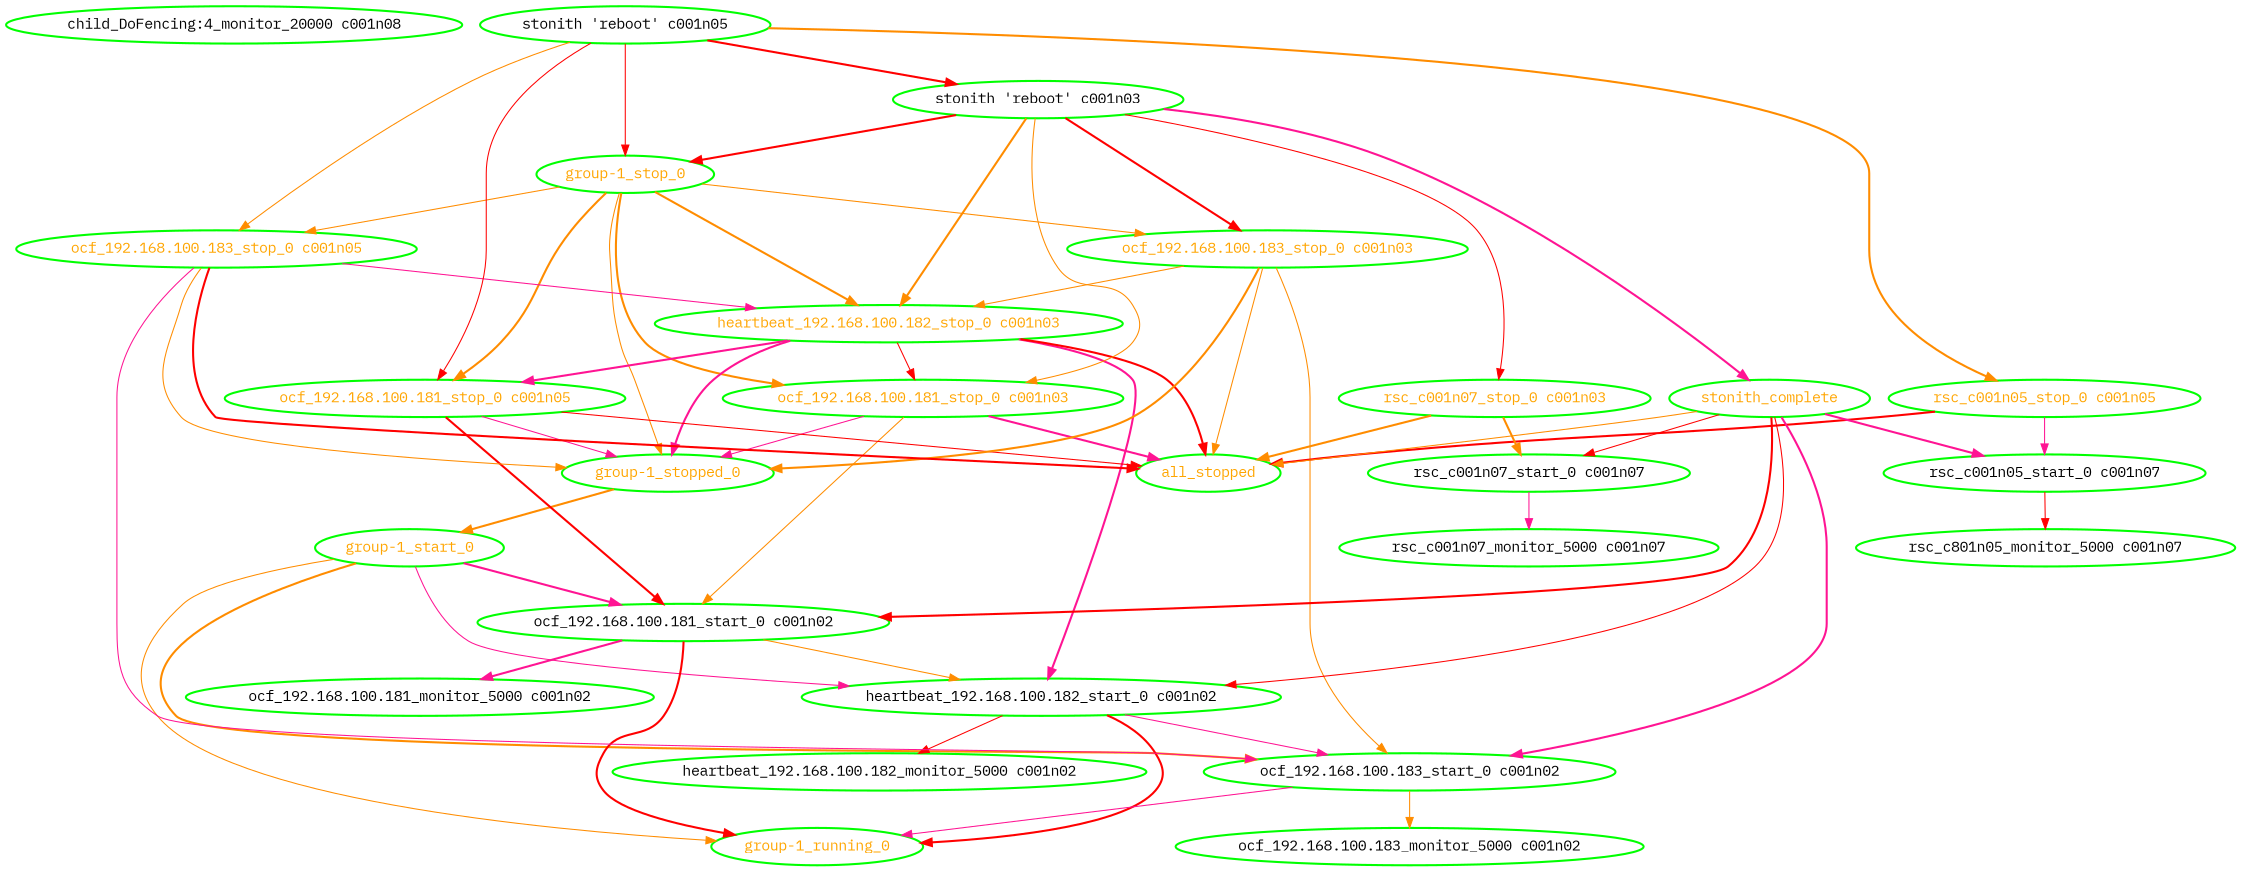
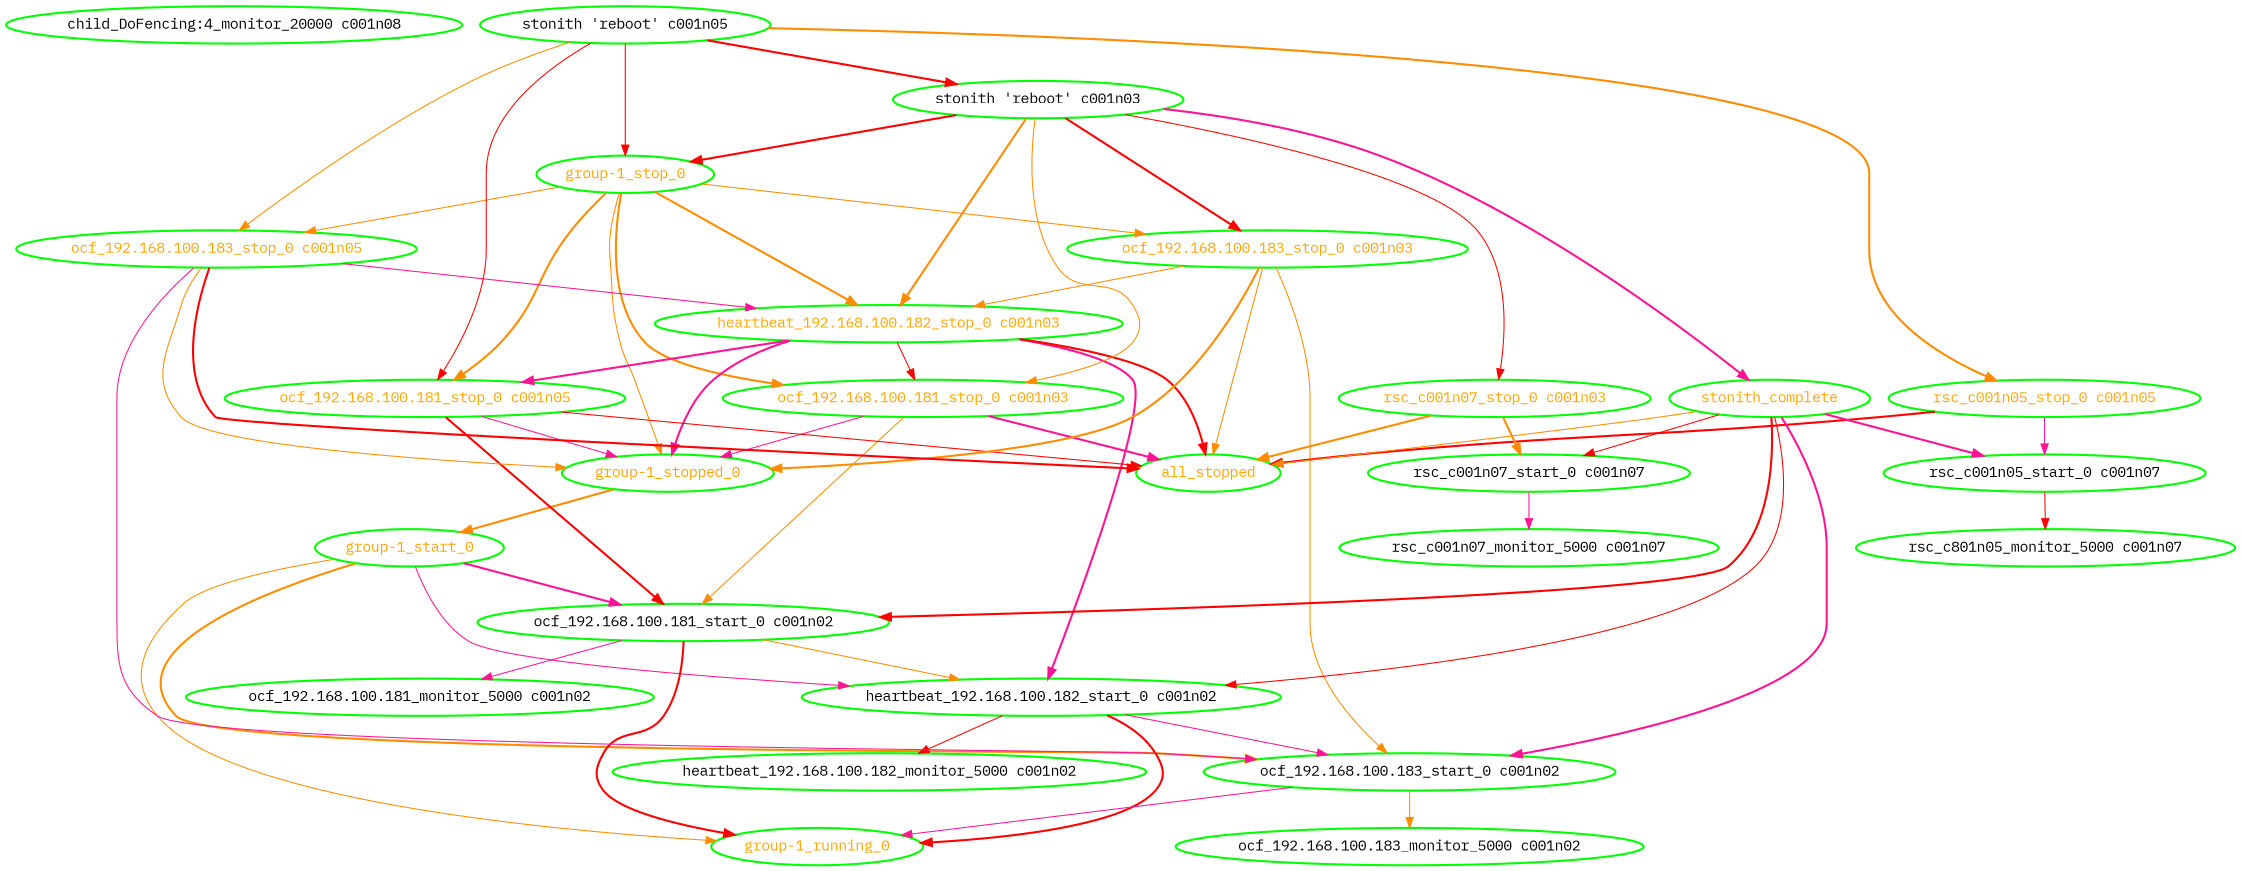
edge "ocf_192.168.100.181_start_0 c001n02" -> "ocf_192.168.100.181_monitor_5000 c001n02": style bold -> solid
